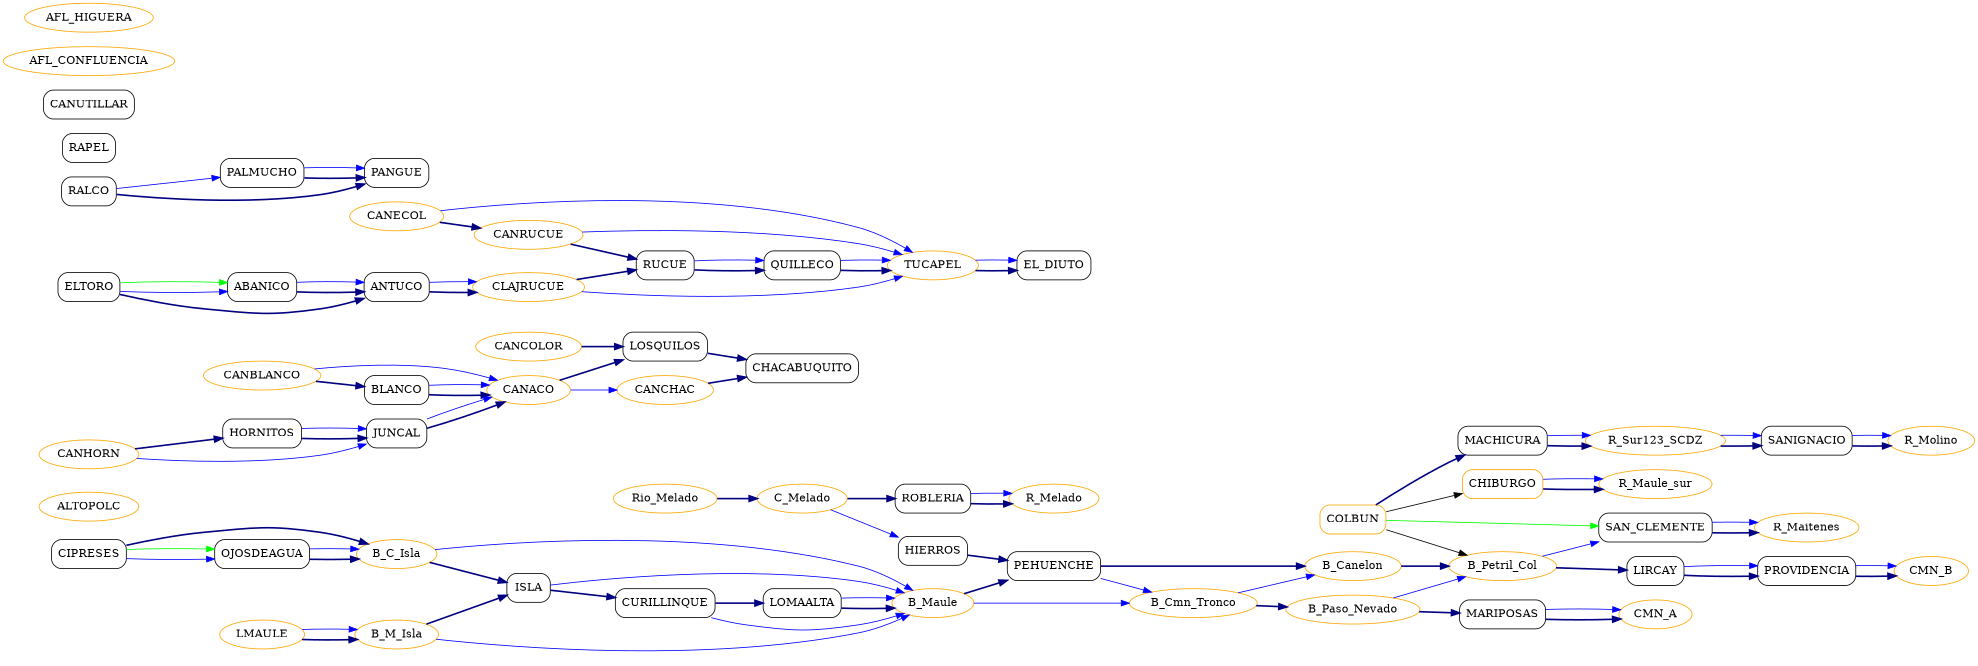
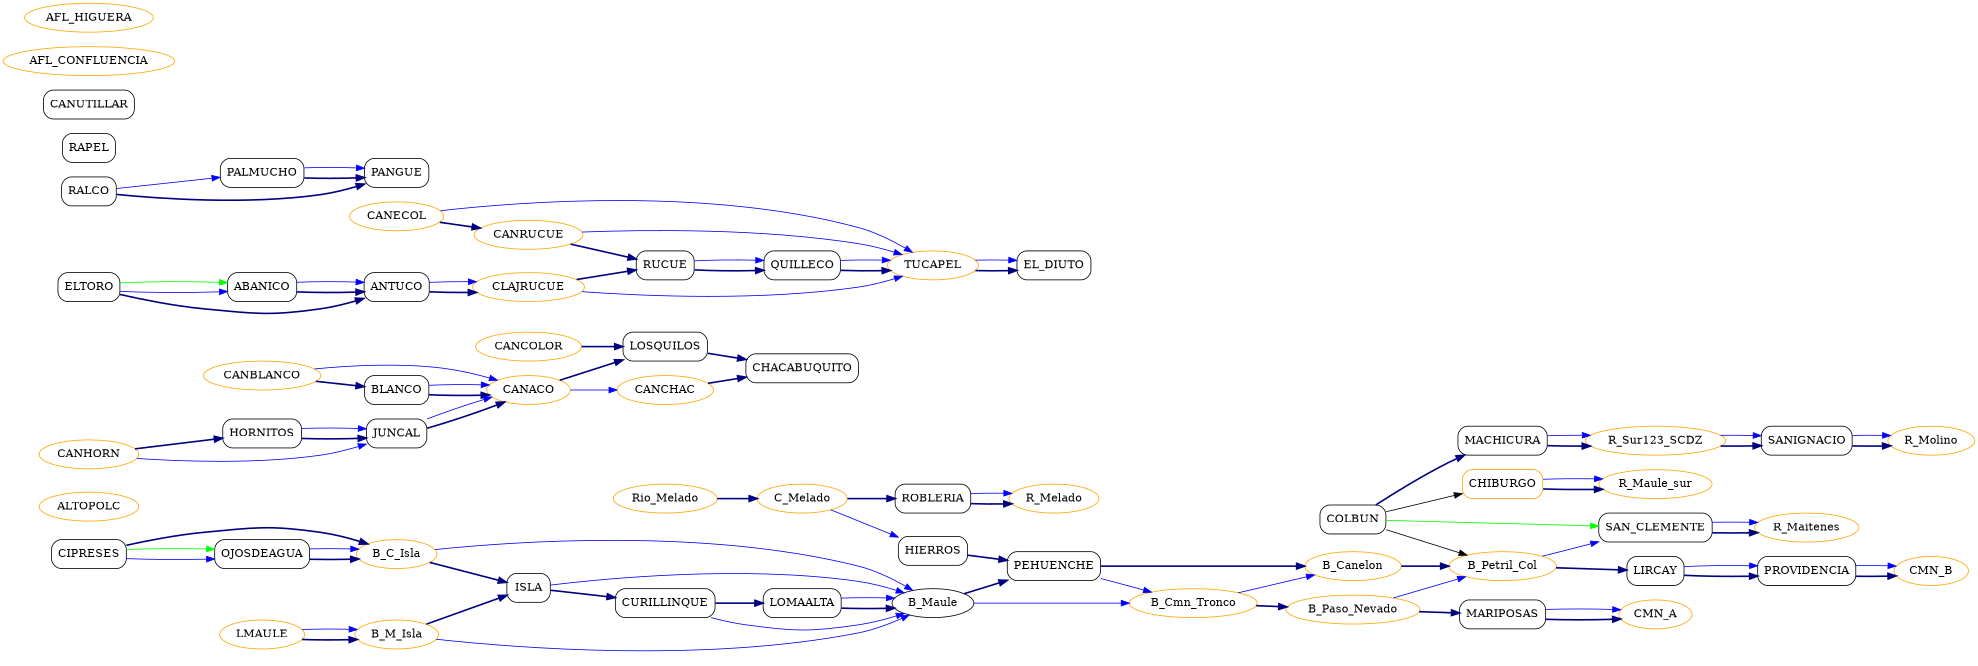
node "COLBUN": color orange -> black
node "B_Maule": color orange -> black
